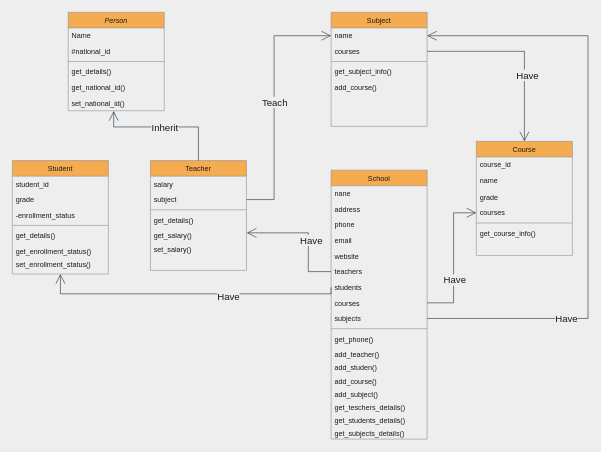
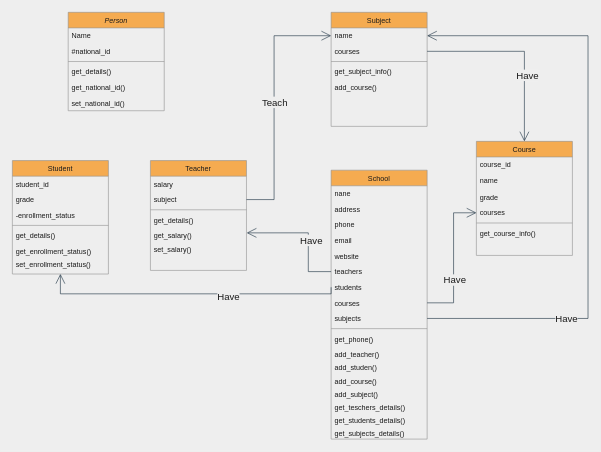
edge "Teacher" -> "set_national_id()": removed, label "Inherit"
